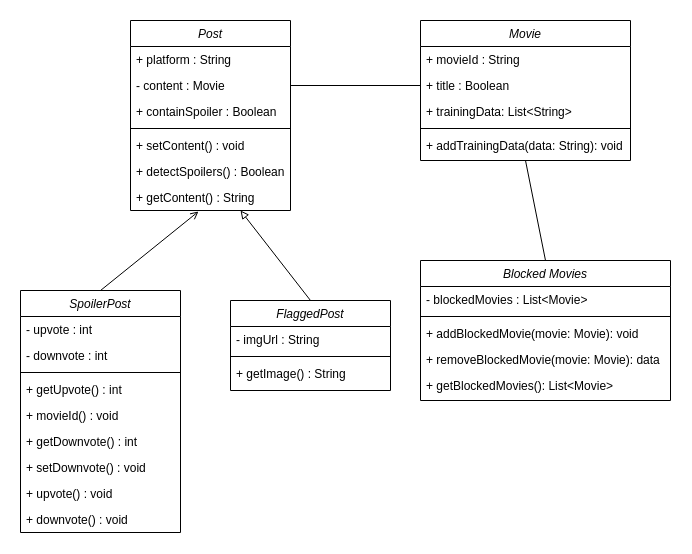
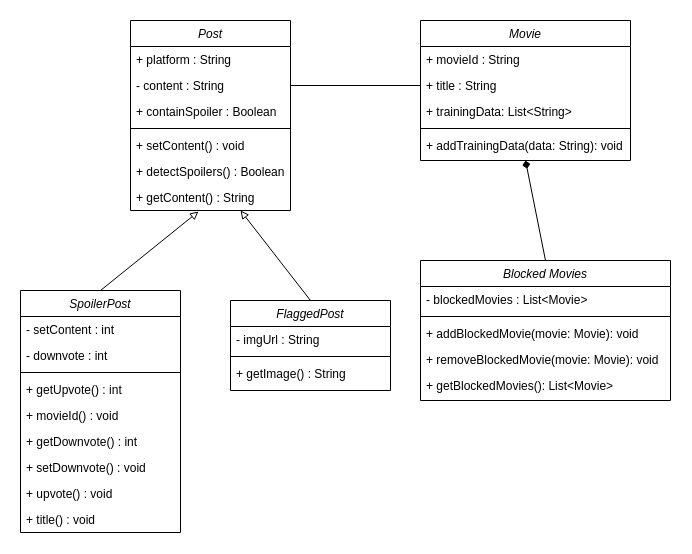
node "- content : Movie": label "- content : Movie" -> "- content : String"
node "+ title : Boolean": label "+ title : Boolean" -> "+ title : String"
edge "Movie" -- "Blocked Movies": arrowhead none -> diamond
edge "SpoilerPost" -> "+ getContent() : String": arrowhead open -> block
node "- upvote : int": label "- upvote : int" -> "- setContent : int"
node "+ removeBlockedMovie(movie: Movie): data": label "+ removeBlockedMovie(movie: Movie): data" -> "+ removeBlockedMovie(movie: Movie): void"
node "+ downvote() : void": label "+ downvote() : void" -> "+ title() : void"
